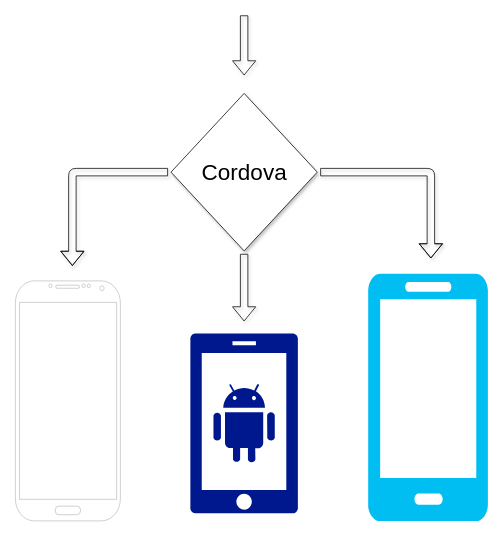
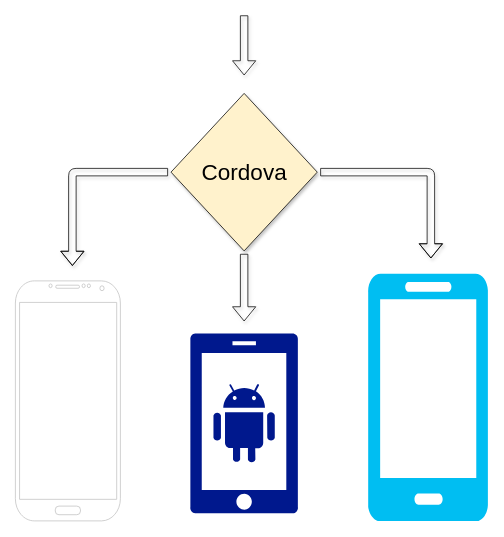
node "Cordova": fillcolor #ffffff -> #fff2cc
